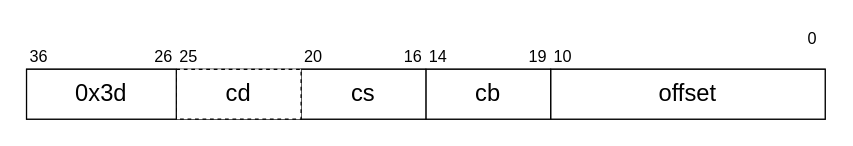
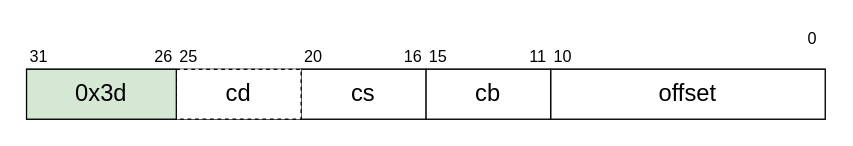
node "36": label "36" -> "31"
node "14": label "14" -> "15"
node "19": label "19" -> "11"
node "0x3d": fillcolor #ffffff -> #d5e8d4
